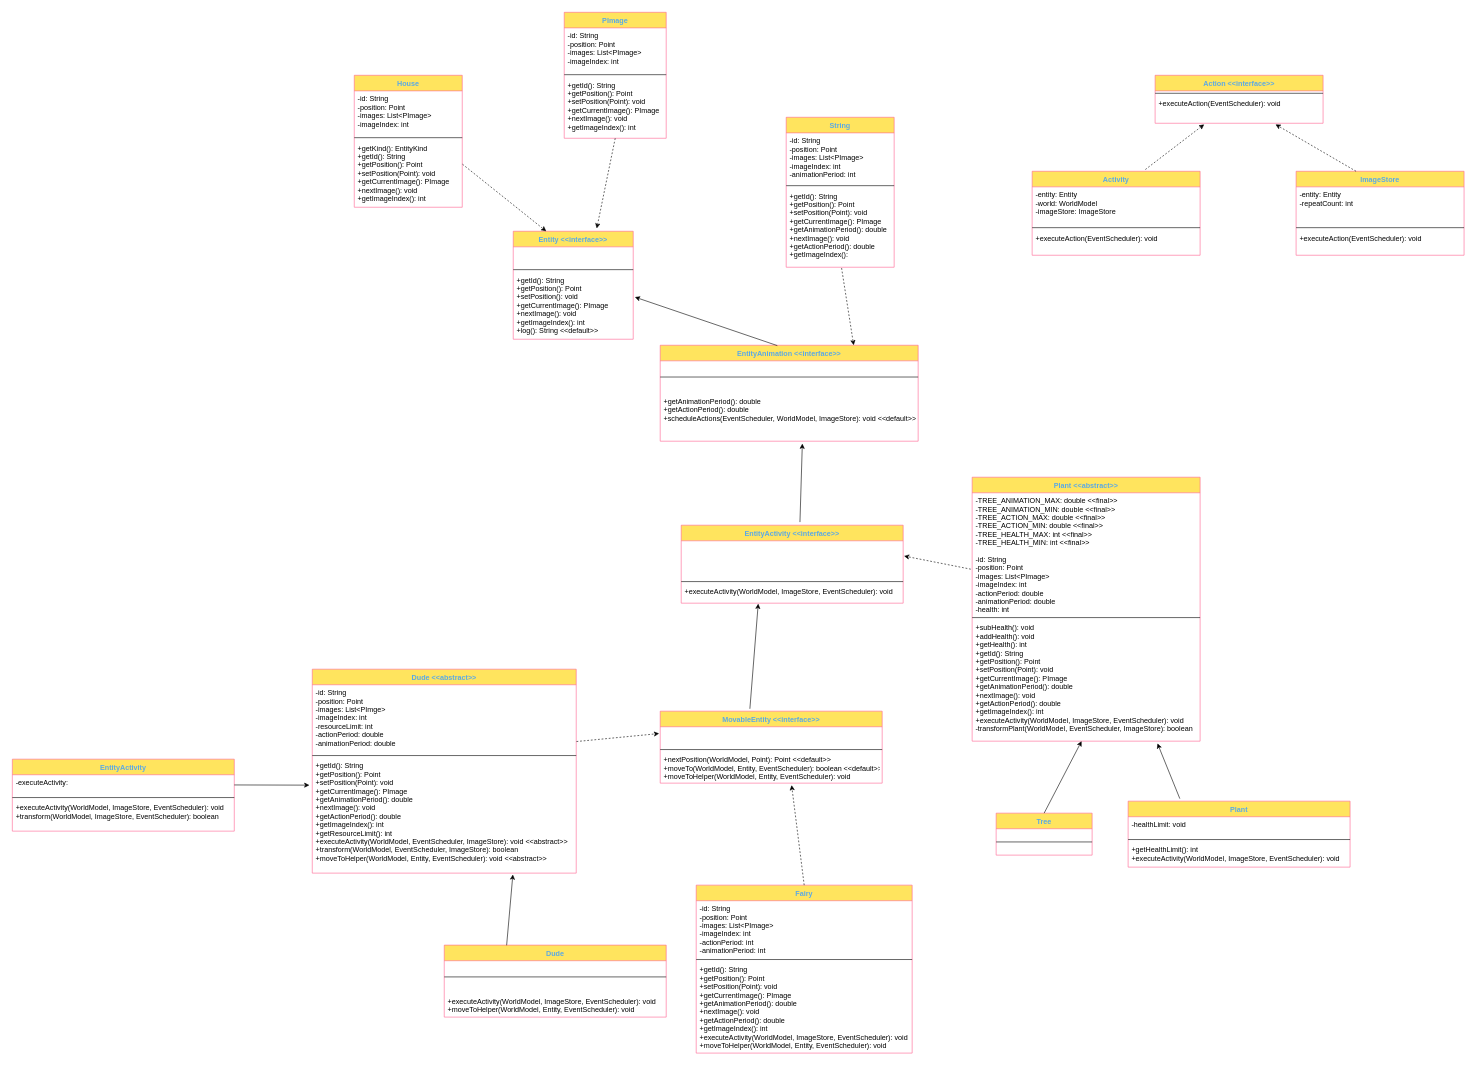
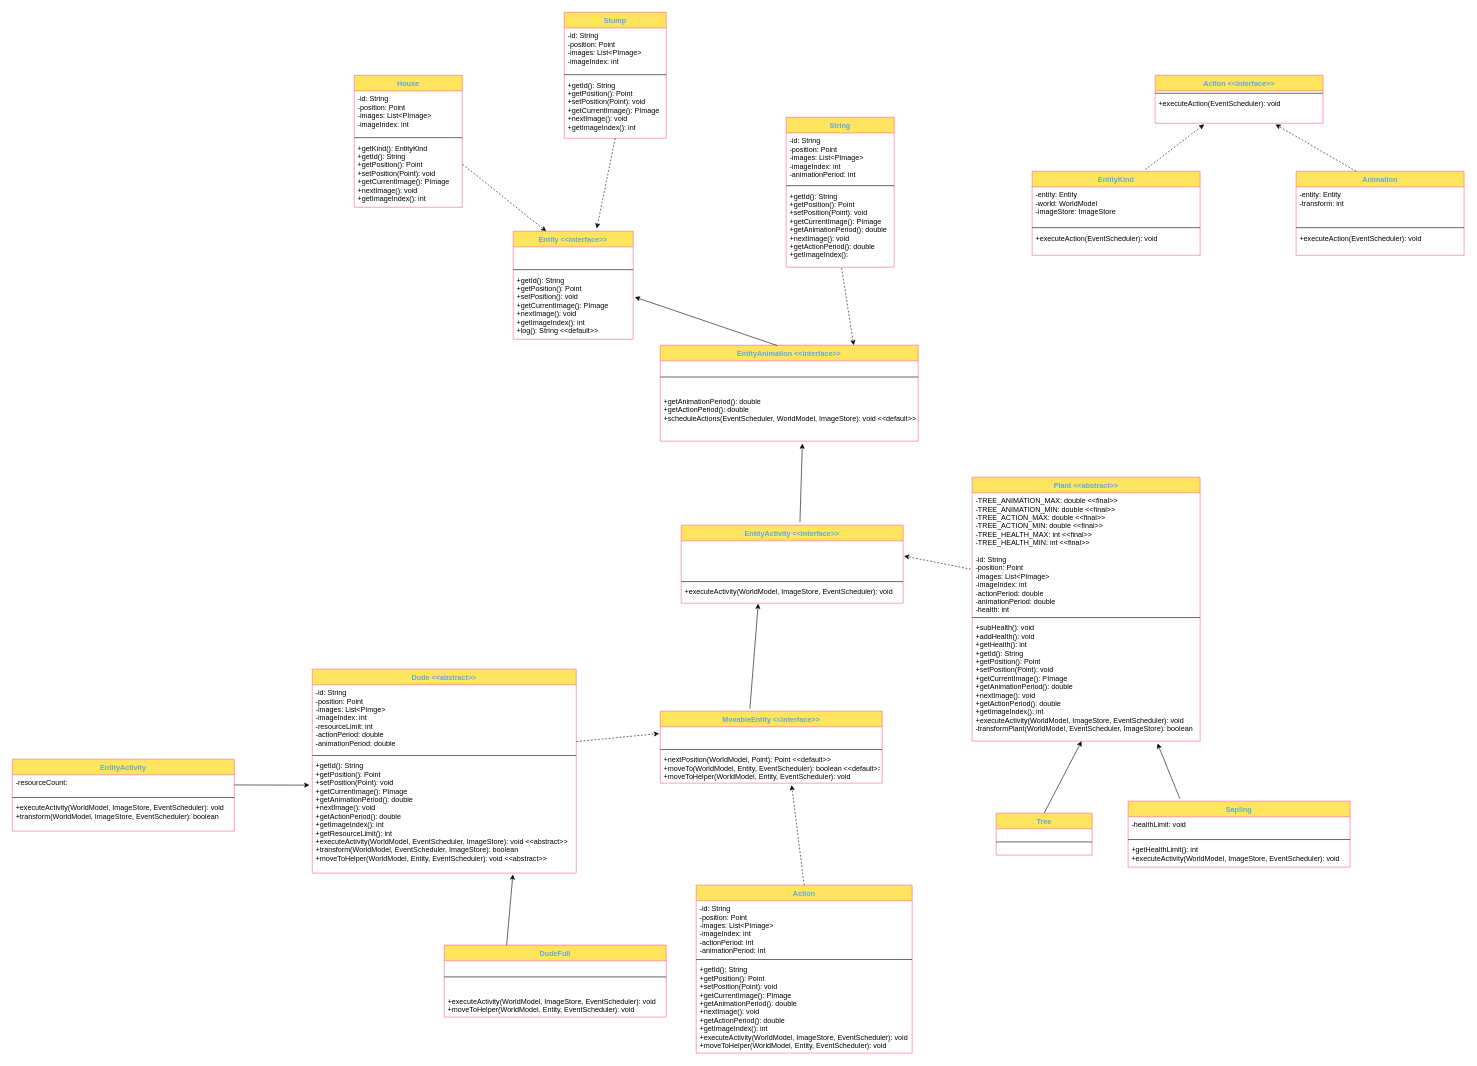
node "PImage": label "PImage" -> "Stump"
node "Activity": label "Activity" -> "EntityKind"
node "ImageStore": label "ImageStore" -> "Animation"
node "-entity: Entity -repeatCount: int": label "-entity: Entity -repeatCount: int" -> "-entity: Entity -transform: int"
node "-executeActivity:": label "-executeActivity:" -> "-resourceCount:"
node "Plant": label "Plant" -> "Sapling"
node "Fairy": label "Fairy" -> "Action"
node "Dude": label "Dude" -> "DudeFull"
